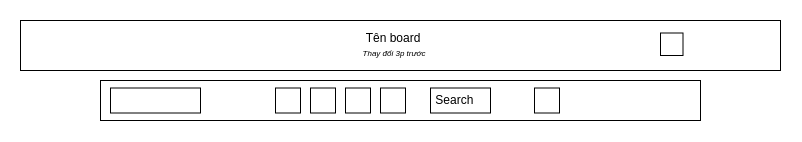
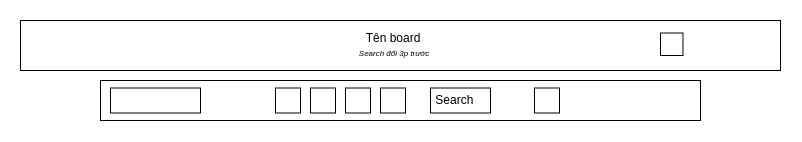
node "Thay đổi 3p trước": label "Thay đổi 3p trước" -> "Search đổi 3p trước"
